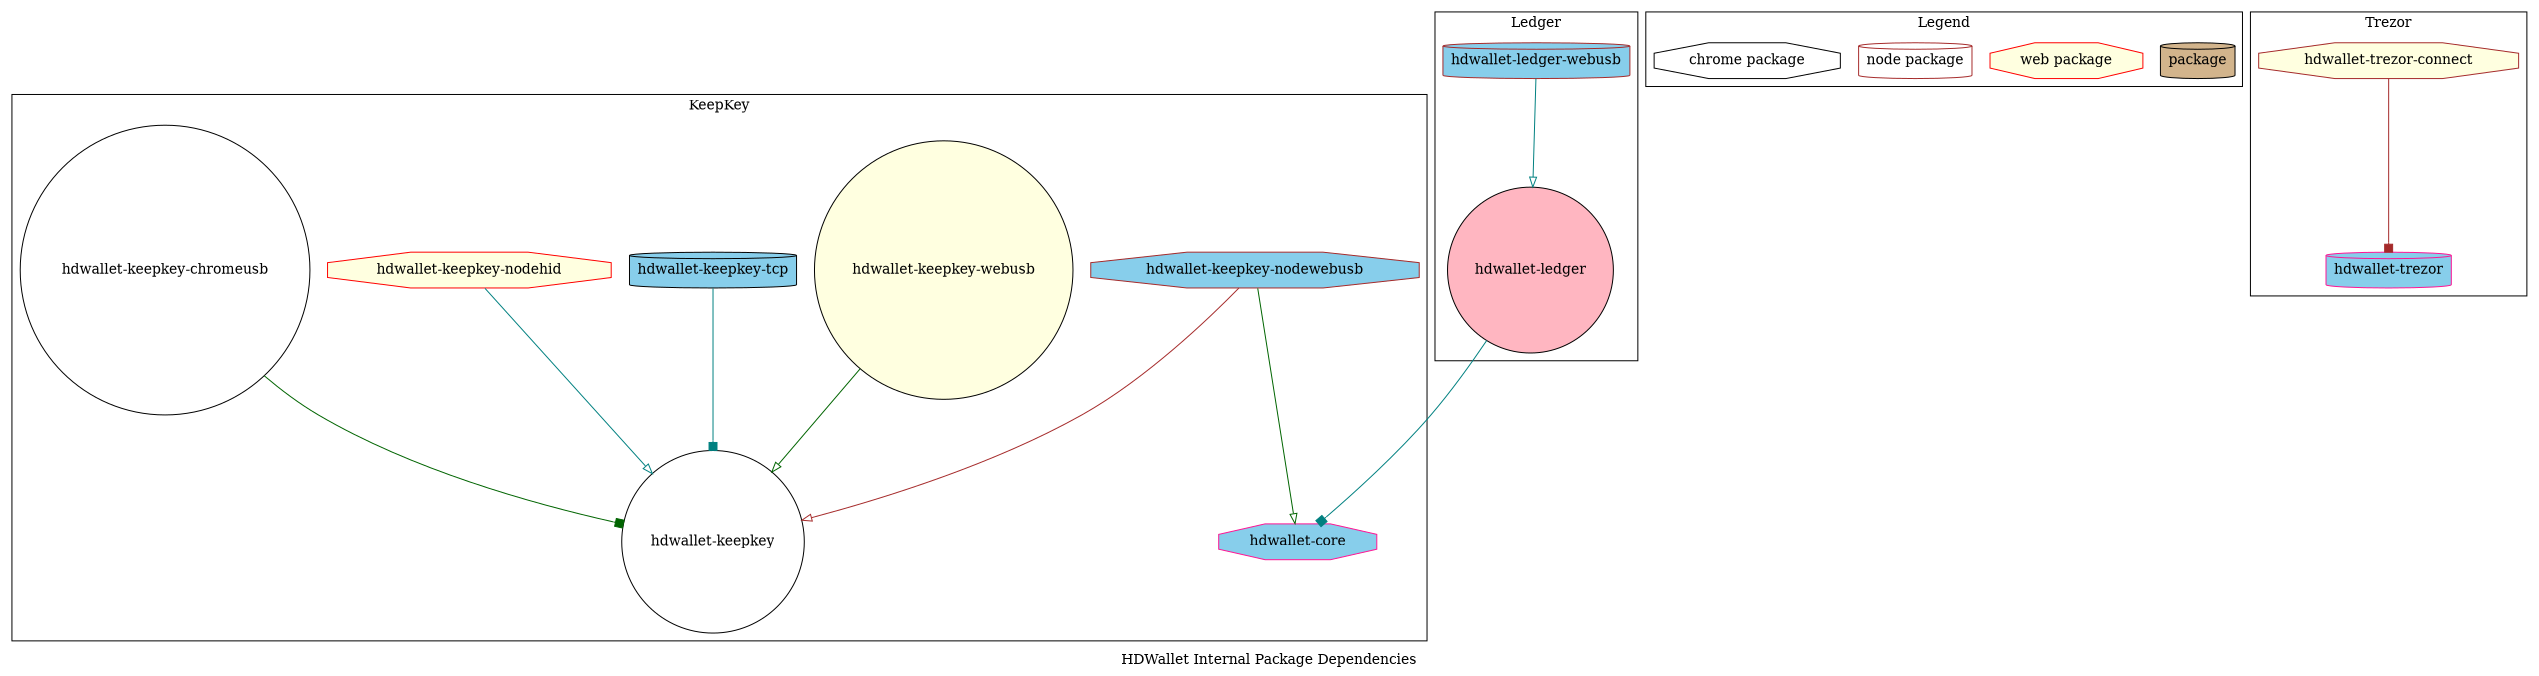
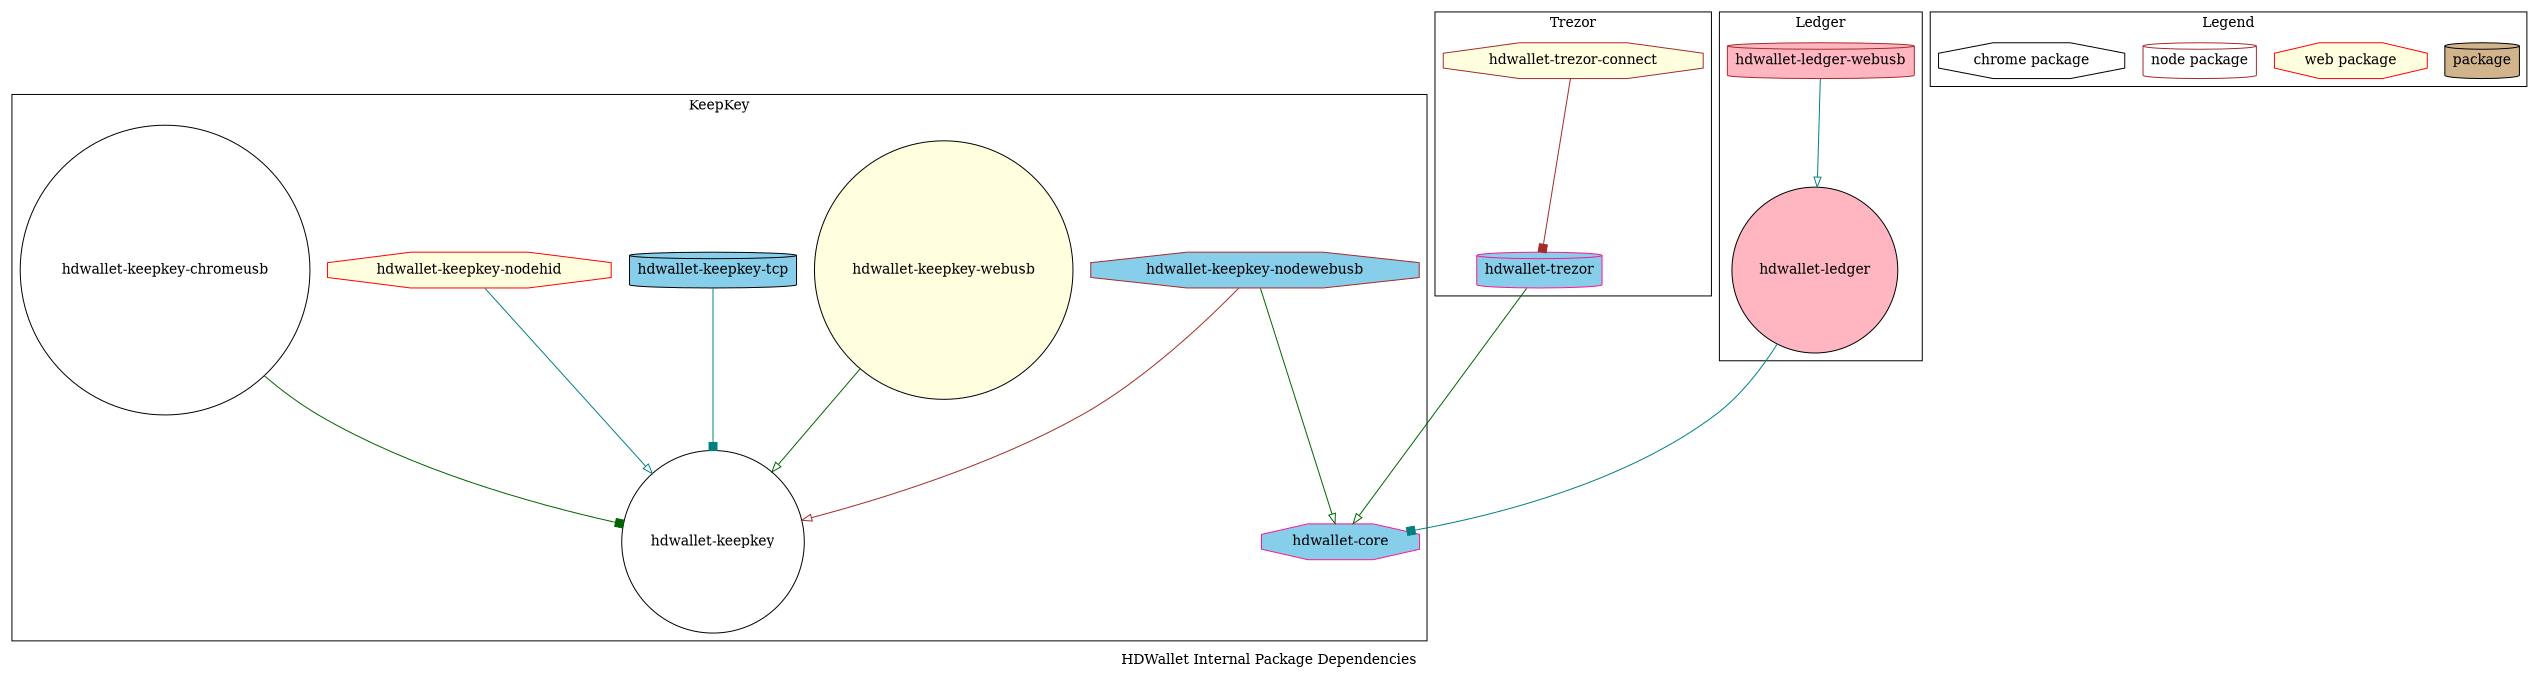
node "hdwallet-ledger-webusb": fillcolor skyblue -> lightpink
edge "hdwallet-trezor" -> "hdwallet-core": added
